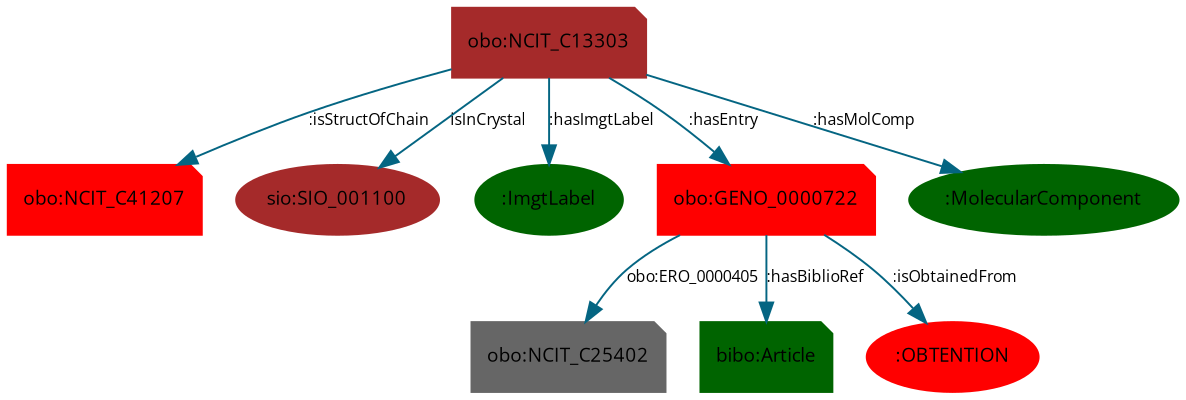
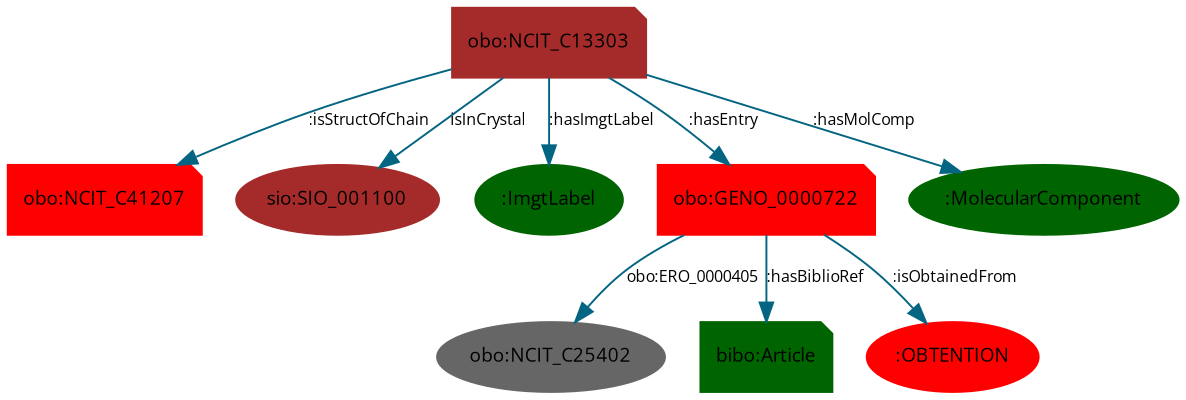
node "obo:NCIT_C25402": shape note -> ellipse
